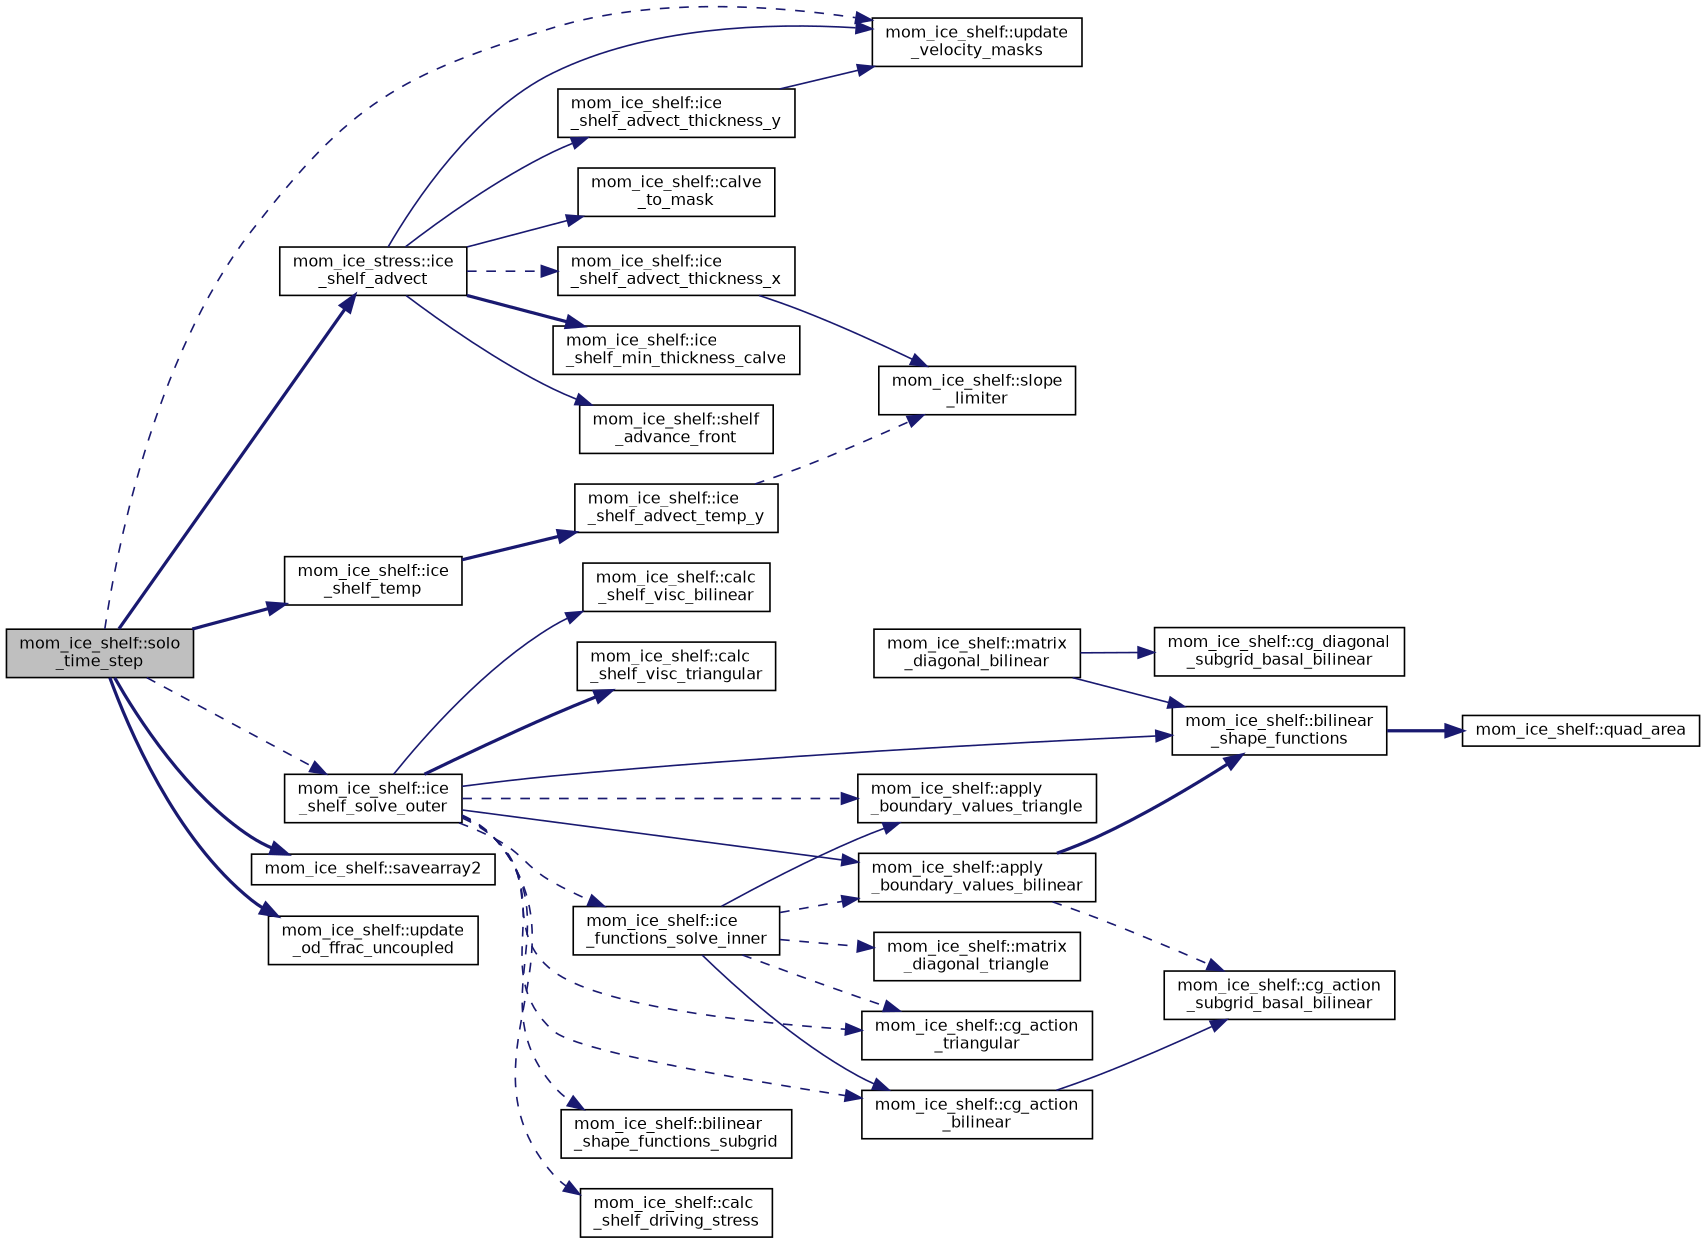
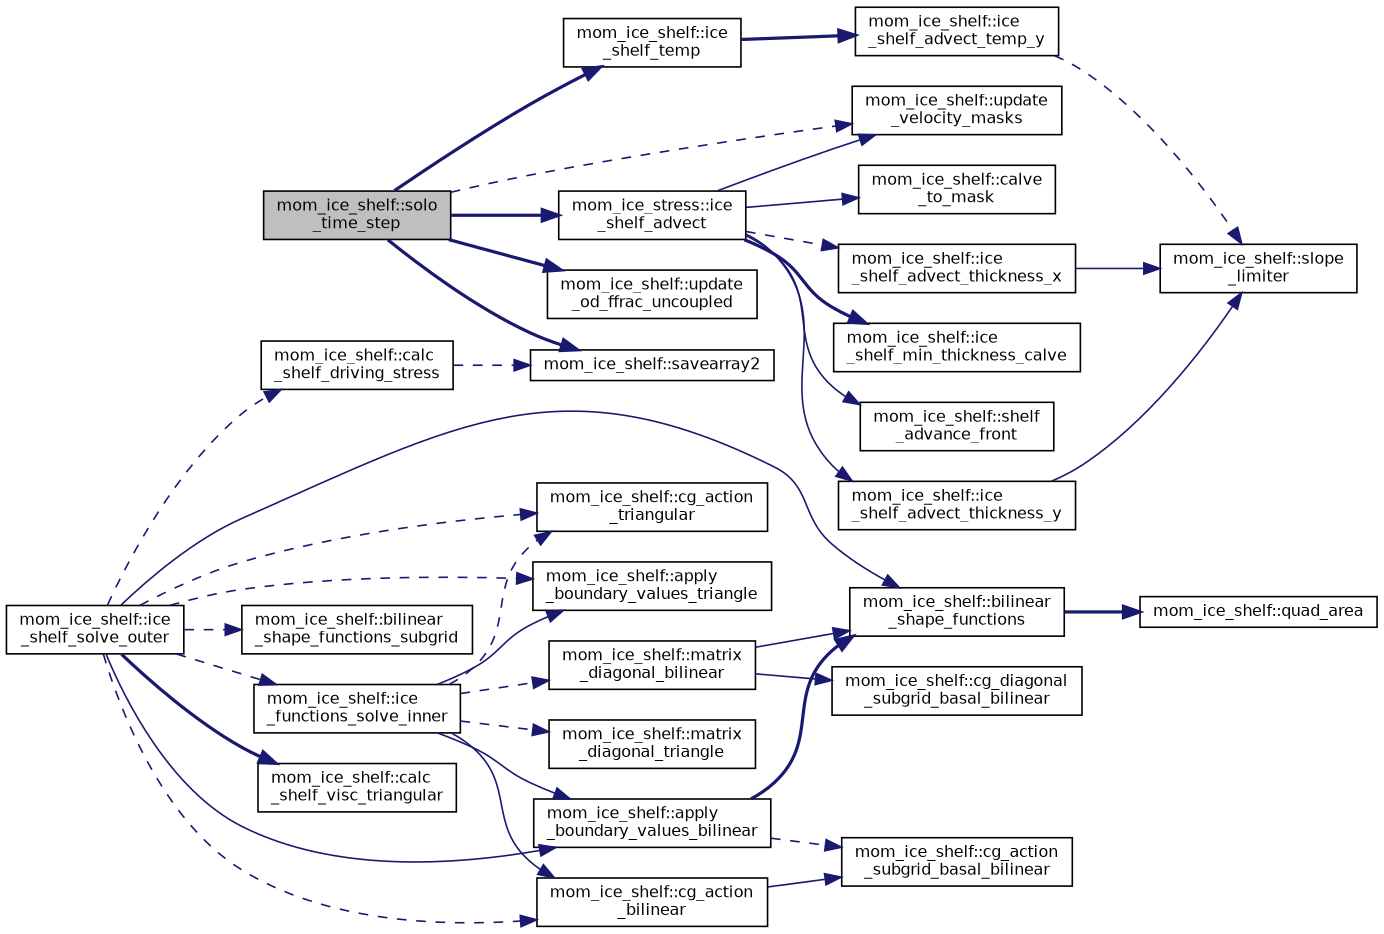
edge "mom_ice_shelf::ice _shelf_advect_thickness_y" -> "mom_ice_shelf::update _velocity_masks": now "mom_ice_shelf::ice _shelf_advect_thickness_y" -> "mom_ice_shelf::slope _limiter"
edge "mom_ice_shelf::calc _shelf_driving_stress" -> "mom_ice_shelf::savearray2": added
node "mom_ice_shelf::calc _shelf_visc_bilinear": removed
edge "mom_ice_shelf::ice _functions_solve_inner" -> "mom_ice_shelf::matrix _diagonal_bilinear": added
edge "mom_ice_shelf::solo _time_step" -> "mom_ice_shelf::ice _shelf_solve_outer": removed
edge "mom_ice_shelf::ice _functions_solve_inner" -> "mom_ice_shelf::apply _boundary_values_bilinear": style dashed -> solid
